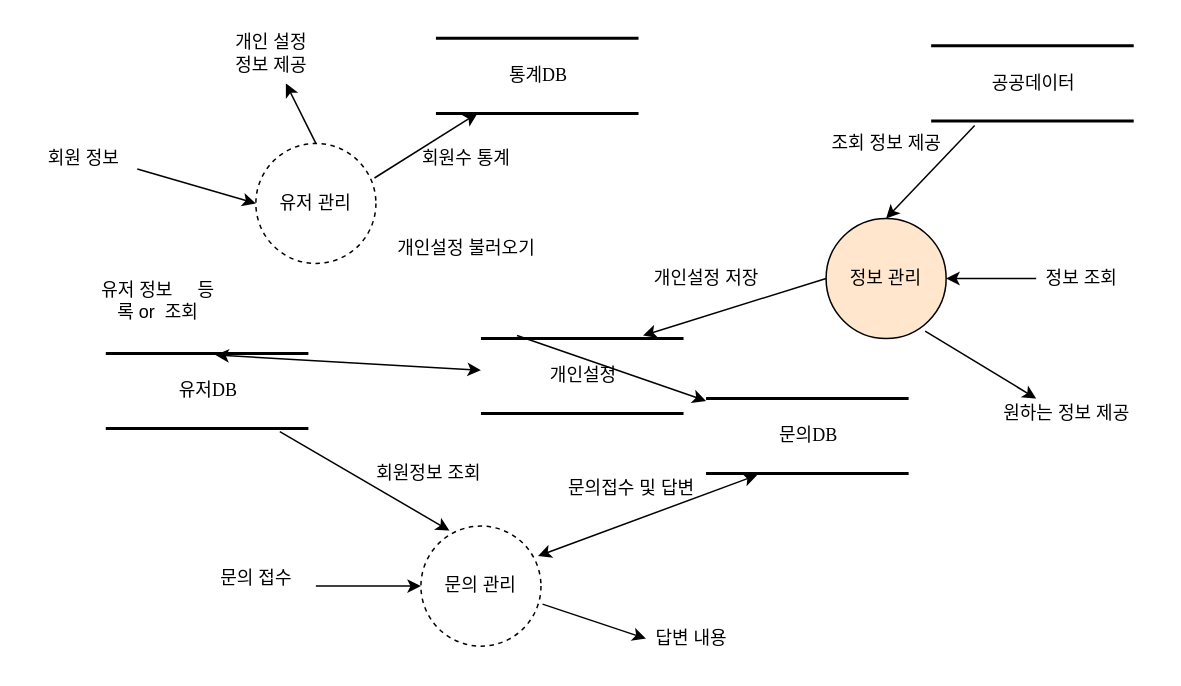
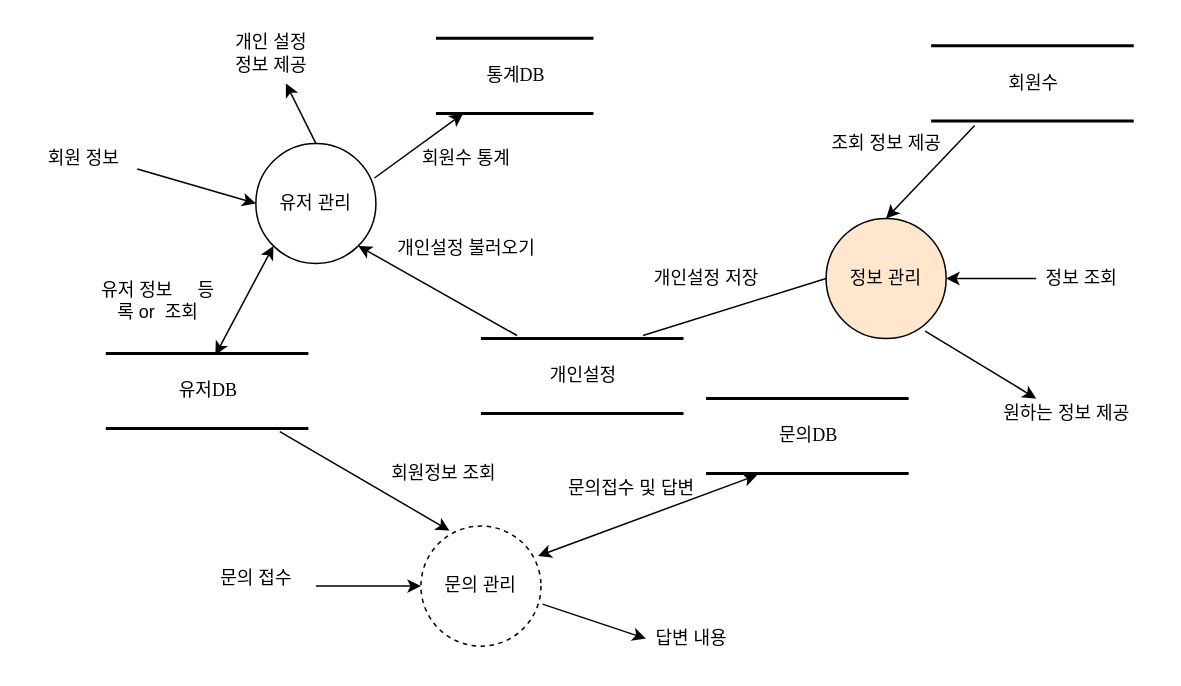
node "통계DB": size 203x75 -> 158x75
node "공공데이터": label "공공데이터" -> "회원수"
node "유저 관리": style dashed -> solid
edge "정보 관리" -> "개인설정": arrowhead classic -> none
edge "개인설정" -- "유저DB": now "유저 관리" -- "유저DB"
edge "개인설정" -> "문의DB": now "개인설정" -> "유저 관리"
node "회원정보 조회": moved (428, 473) -> (443, 473)
